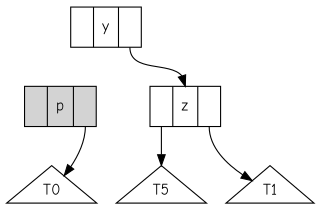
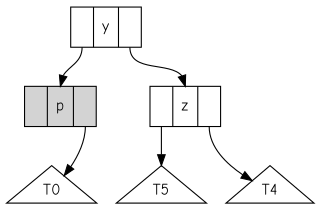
edge "y" -> "p": added
node "T1": label "T1" -> "T4"
